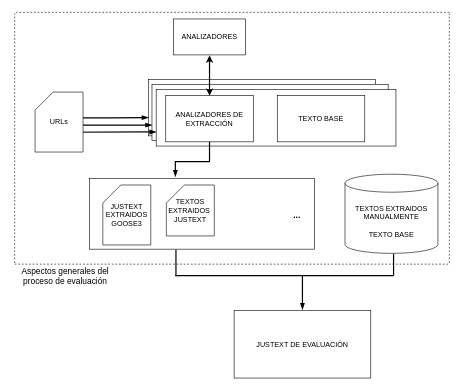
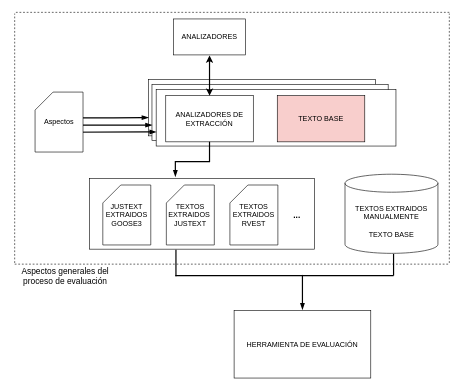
node "TEXTO BASE": fillcolor #ffffff -> #f8cecc
node "URLs": label "URLs" -> "Aspectos"
node "TEXTOS EXTRAIDOS JUSTEXT": size 48x51 -> 48x60
node "TEXTOS EXTRAIDOS RVEST": added
node "JUSTEXT DE EVALUACIÓN": label "JUSTEXT DE EVALUACIÓN" -> "HERRAMIENTA DE EVALUACIÓN"
